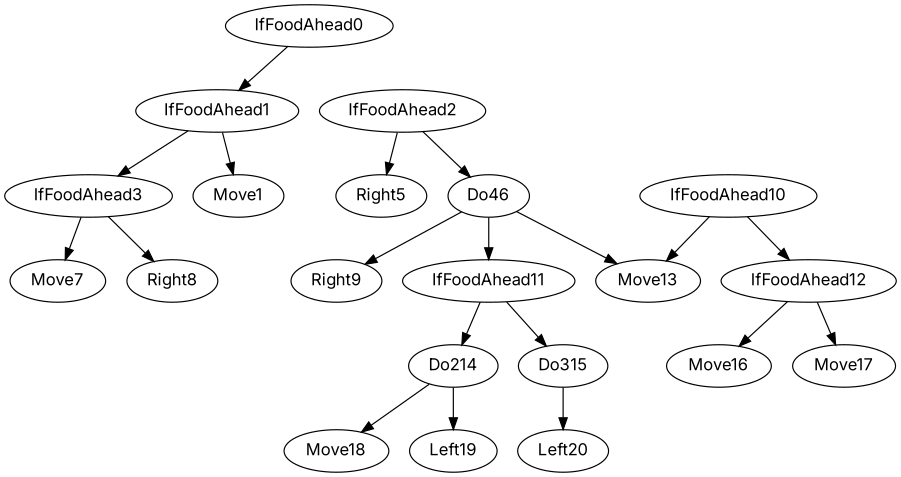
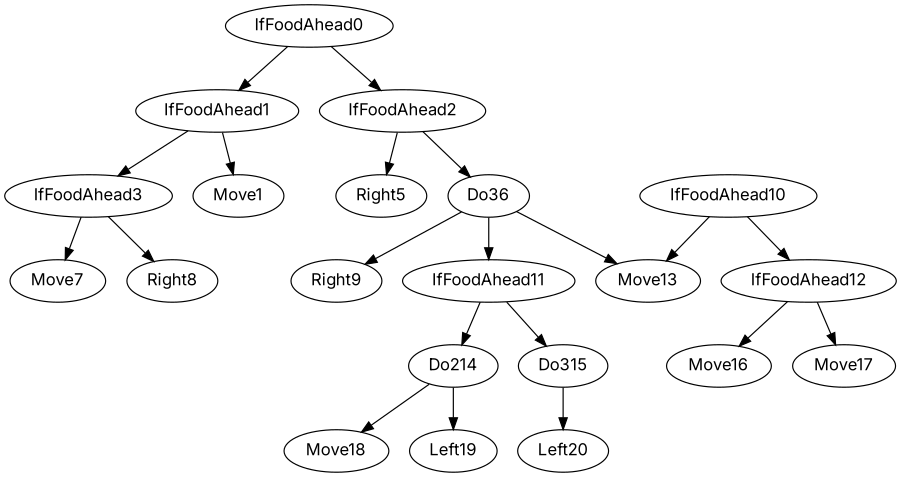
edge "IfFoodAhead0" -> "IfFoodAhead2": added
node "Do46": label "Do46" -> "Do36"
